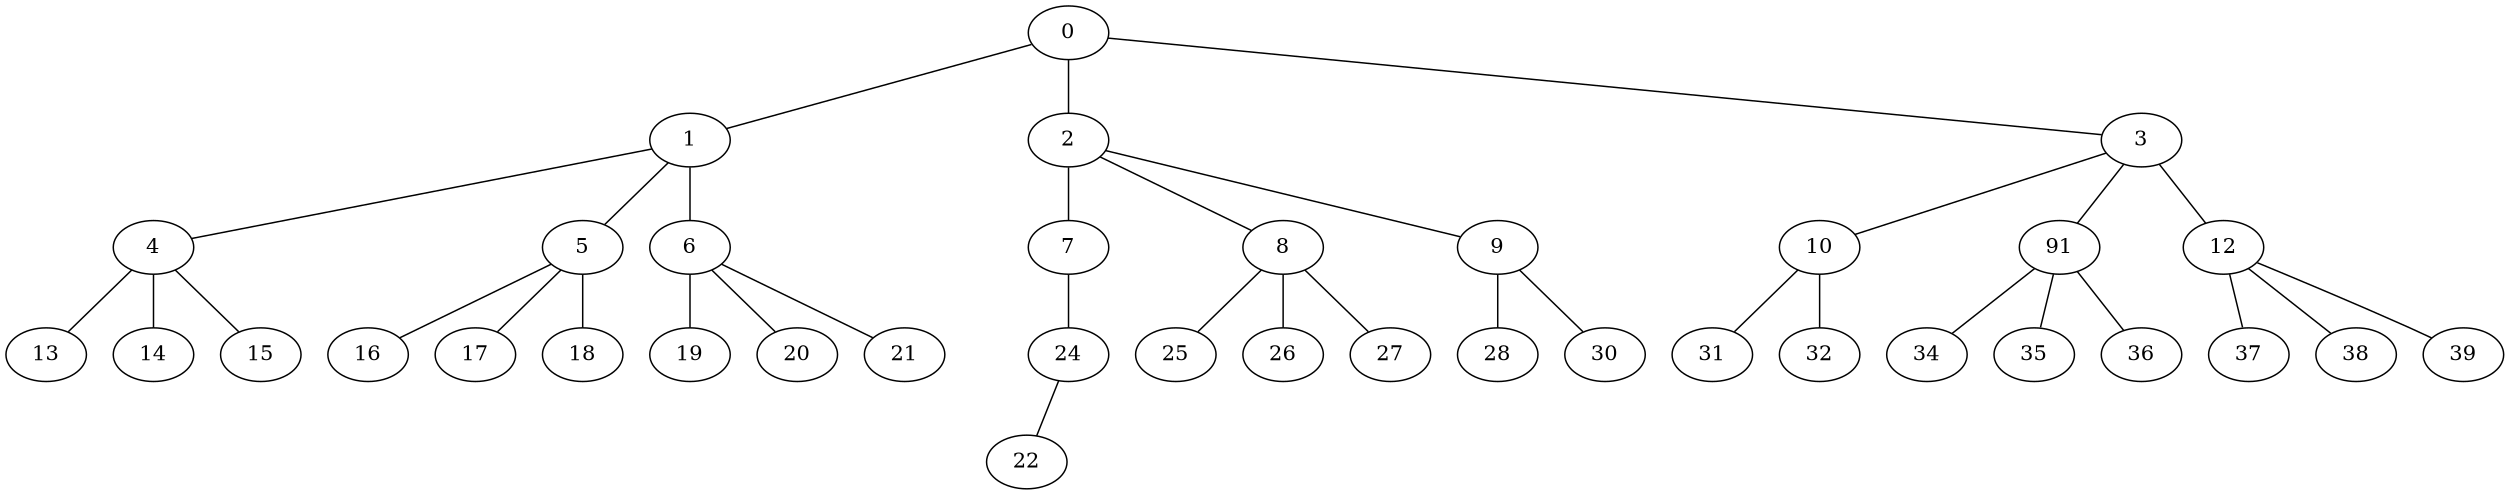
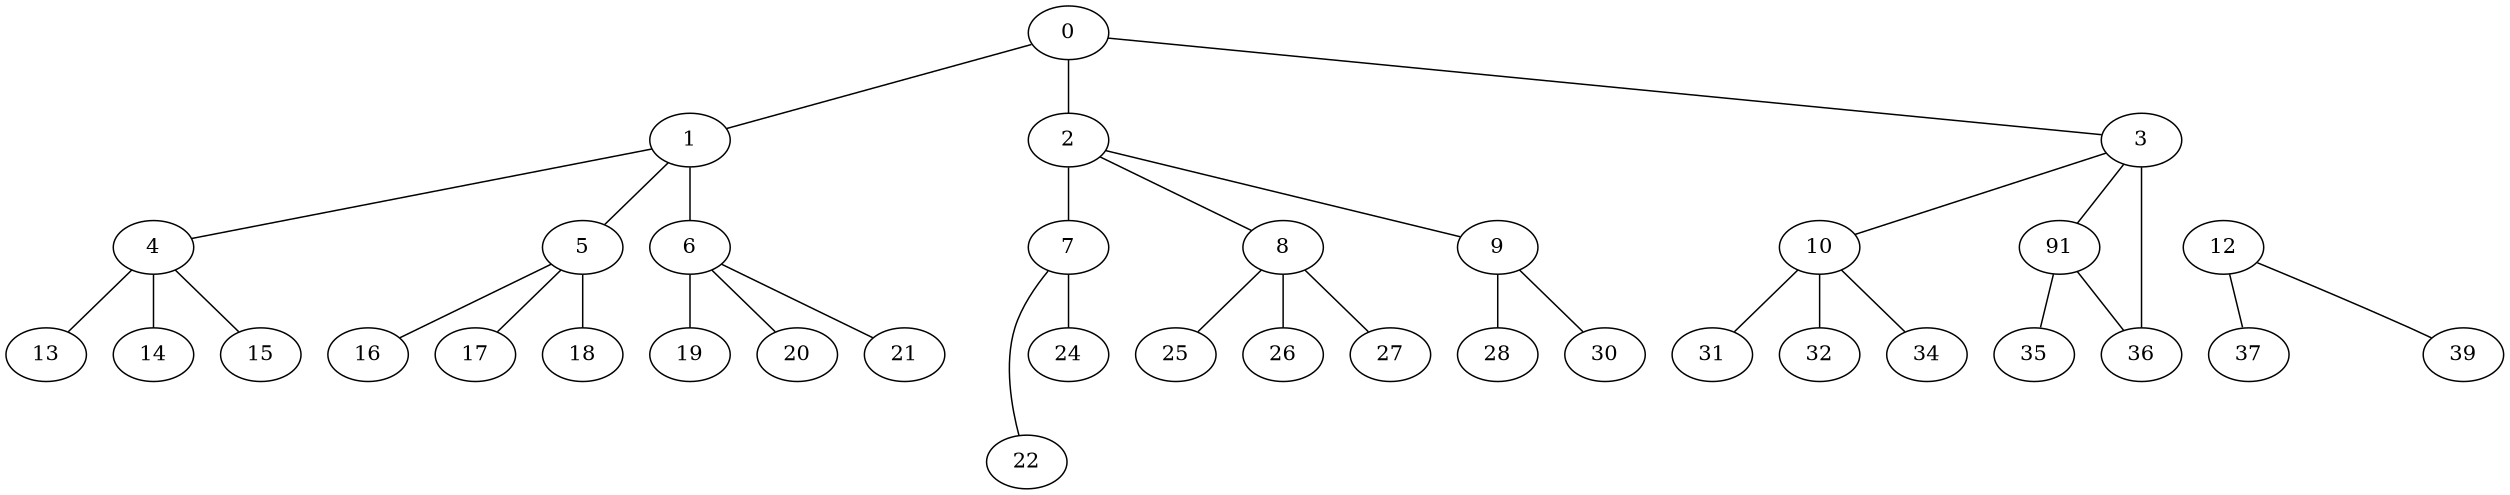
edge "3" -- "12": now "3" -- "36"
edge "91" -- "34": now "10" -- "34"
node "38": removed
edge "24" -- "22": now "7" -- "22"
